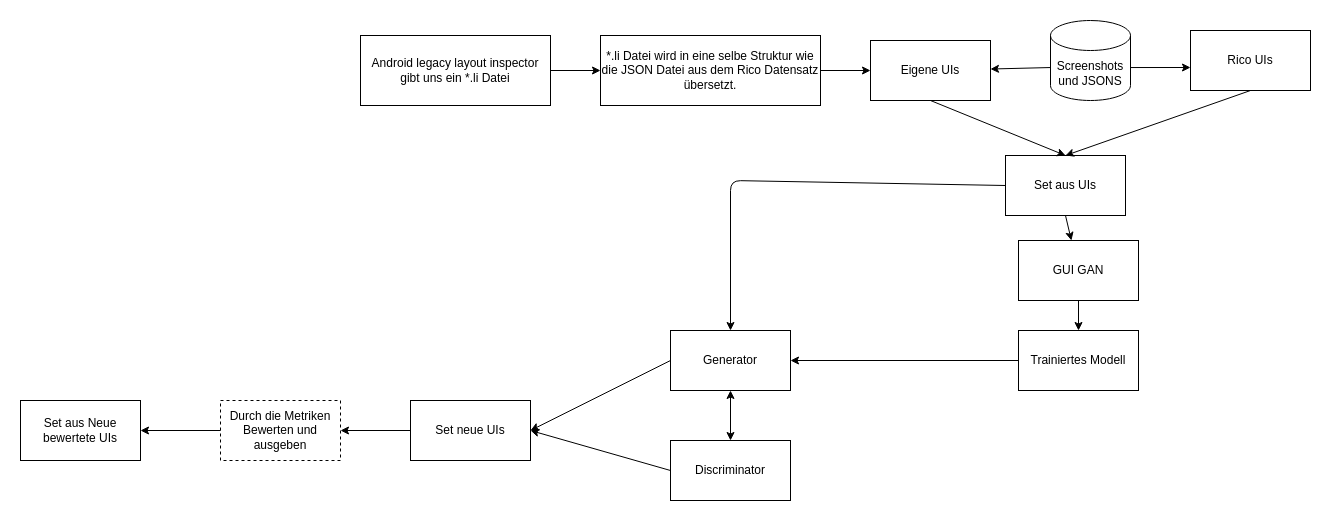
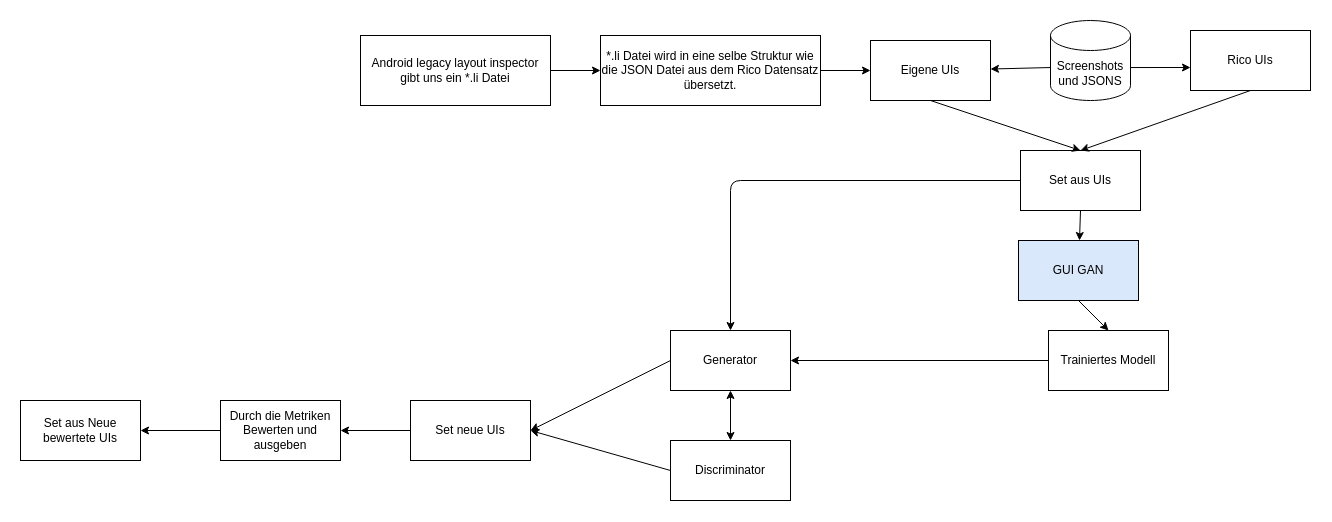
node "Set aus UIs": moved (1066, 186) -> (1081, 181)
node "GUI GAN": fillcolor #ffffff -> #dae8fc
node "Trainiertes Modell": moved (1079, 361) -> (1109, 361)
node "Durch die Metriken Bewerten und ausgeben": style dashed -> solid
